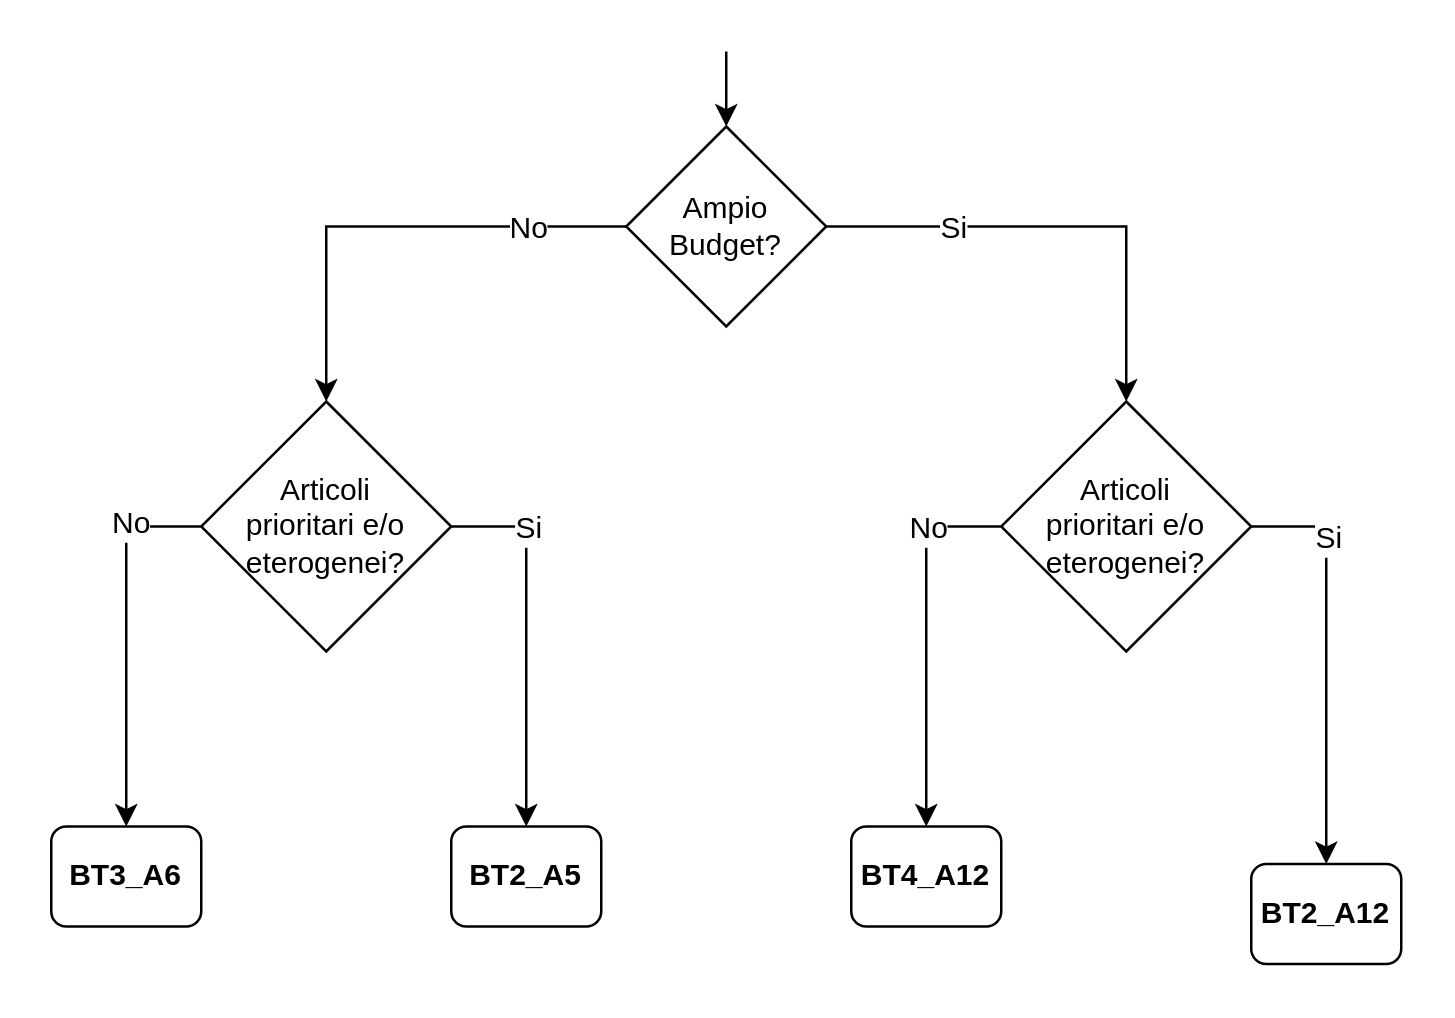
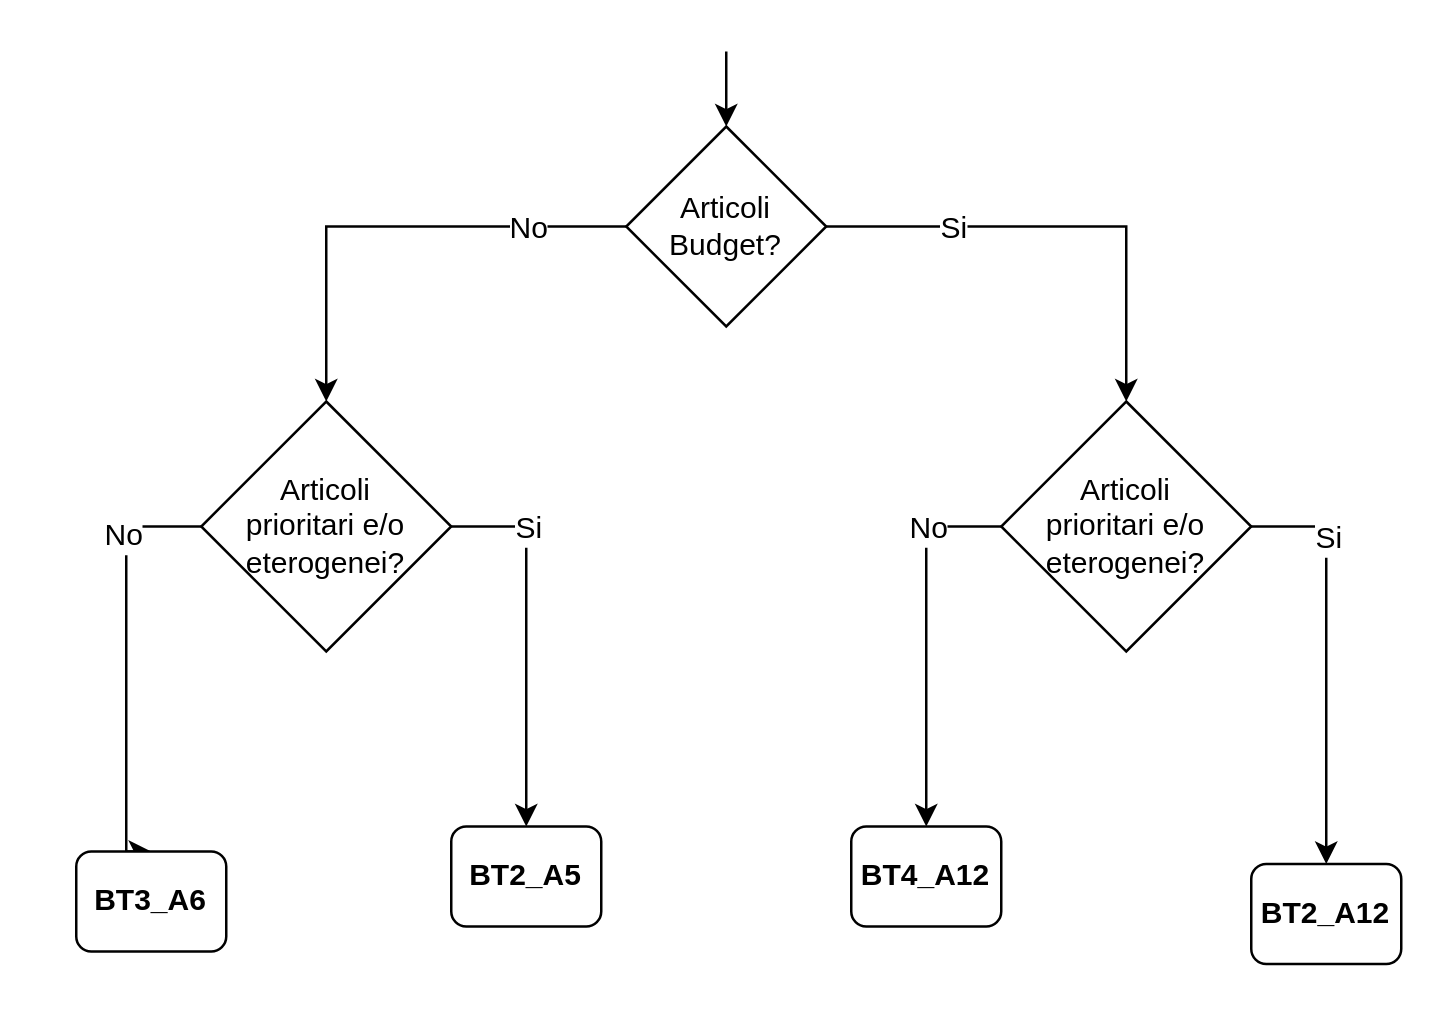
node "Ampio Budget?": label "Ampio Budget?" -> "Articoli Budget?"
node "BT3_A6": moved (126, 876) -> (151, 901)
